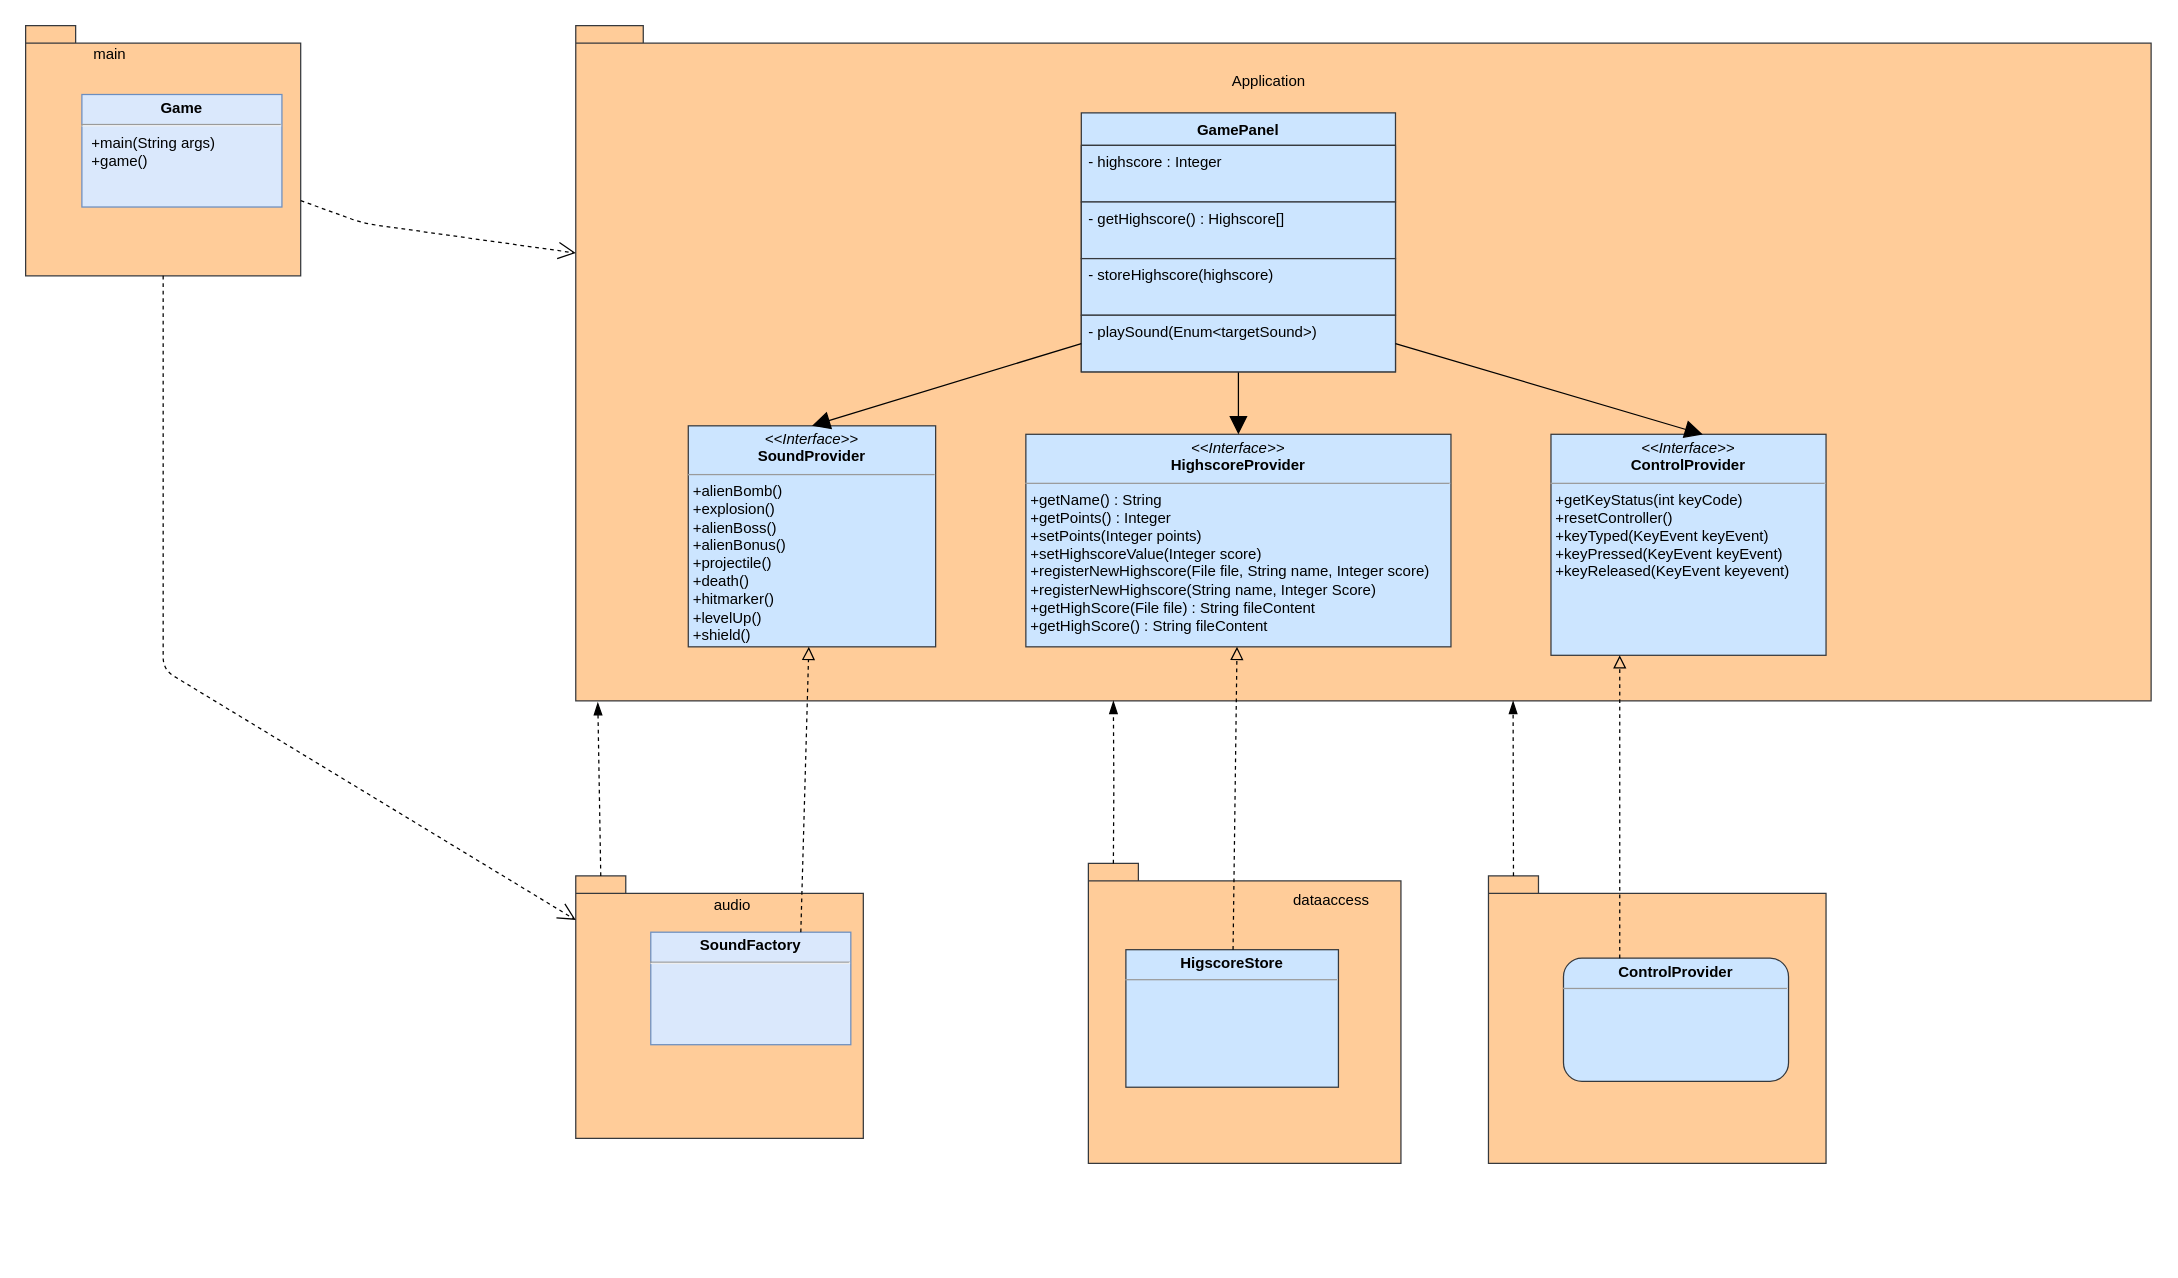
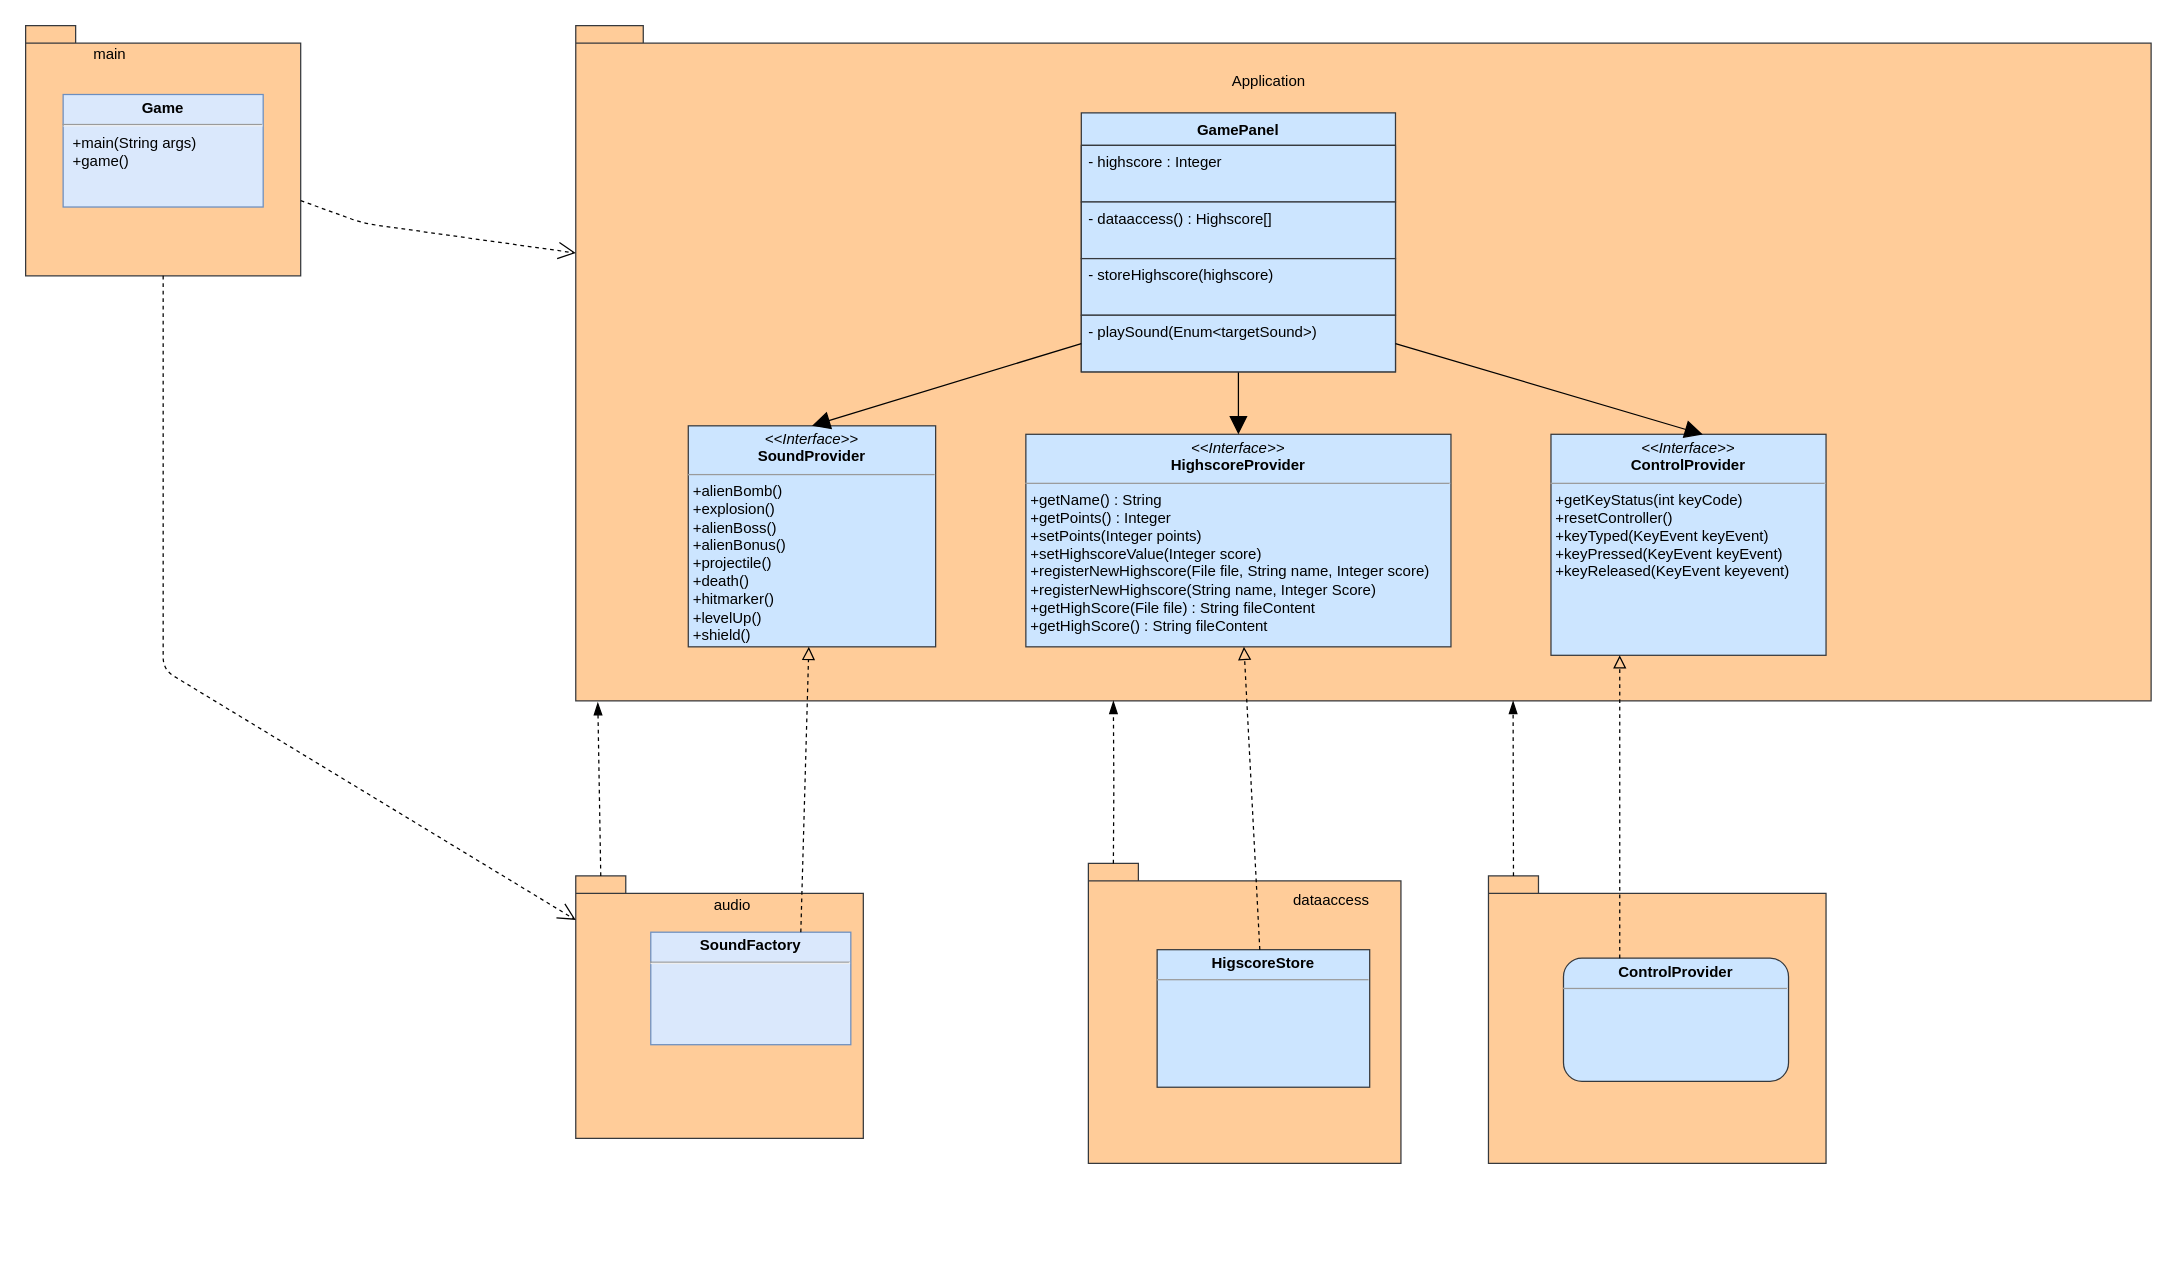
node "Game +main(String args) +game()": moved (182, 151) -> (163, 151)
node "- getHighscore() : Highscore[]": label "- getHighscore() : Highscore[]" -> "- dataaccess() : Highscore[]"
node "HigscoreStore": moved (1232, 1018) -> (1263, 1018)
